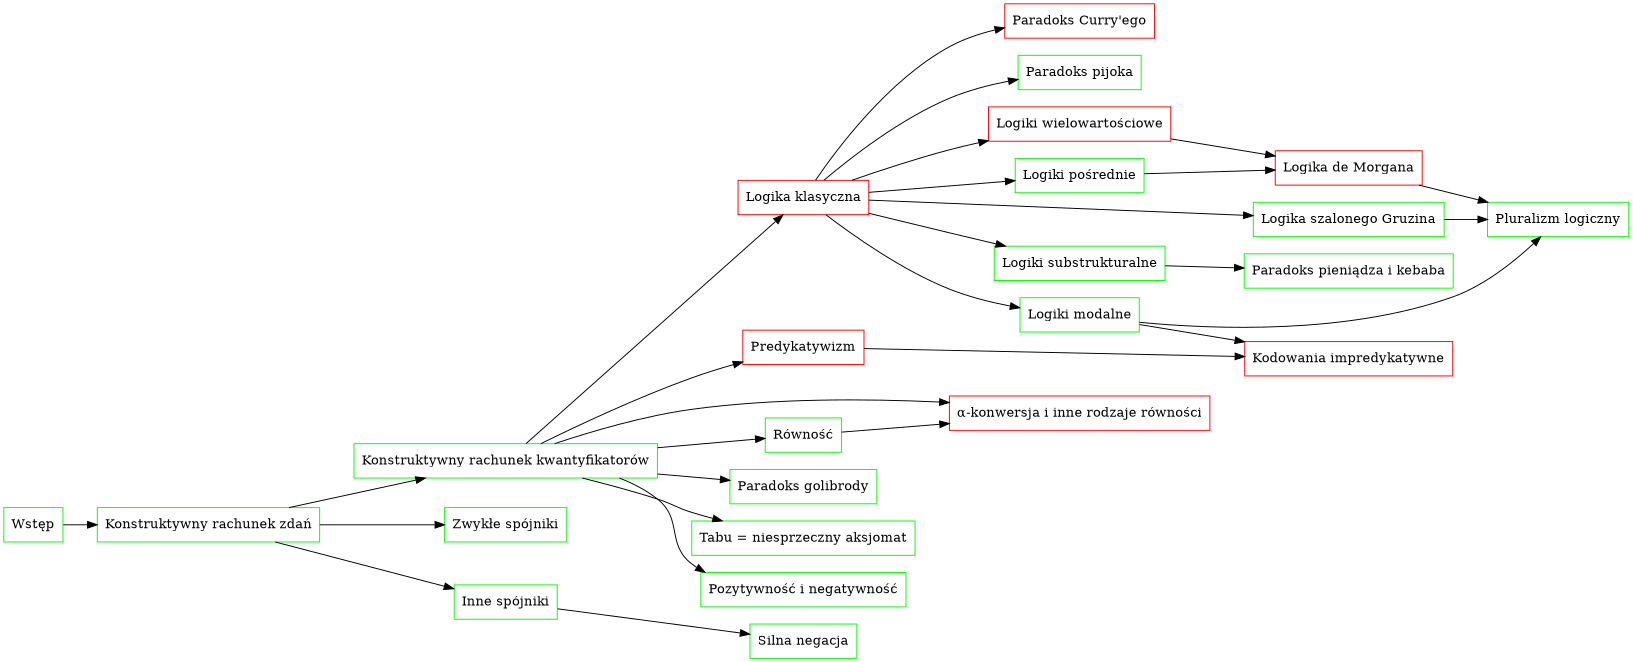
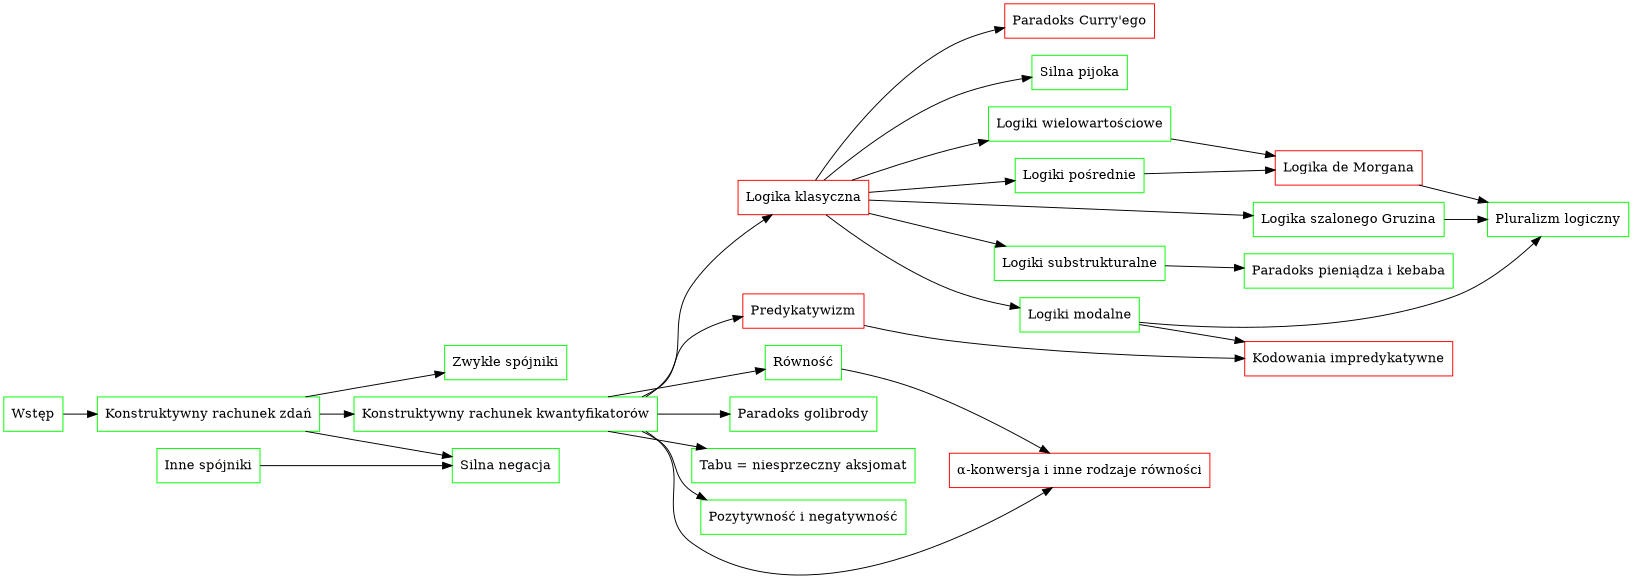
node "Paradoks pijoka": label "Paradoks pijoka" -> "Silna pijoka"
node "Logiki wielowartościowe": color red -> green
edge "Konstruktywny rachunek zdań" -> "Inne spójniki": now "Konstruktywny rachunek zdań" -> "Silna negacja"
